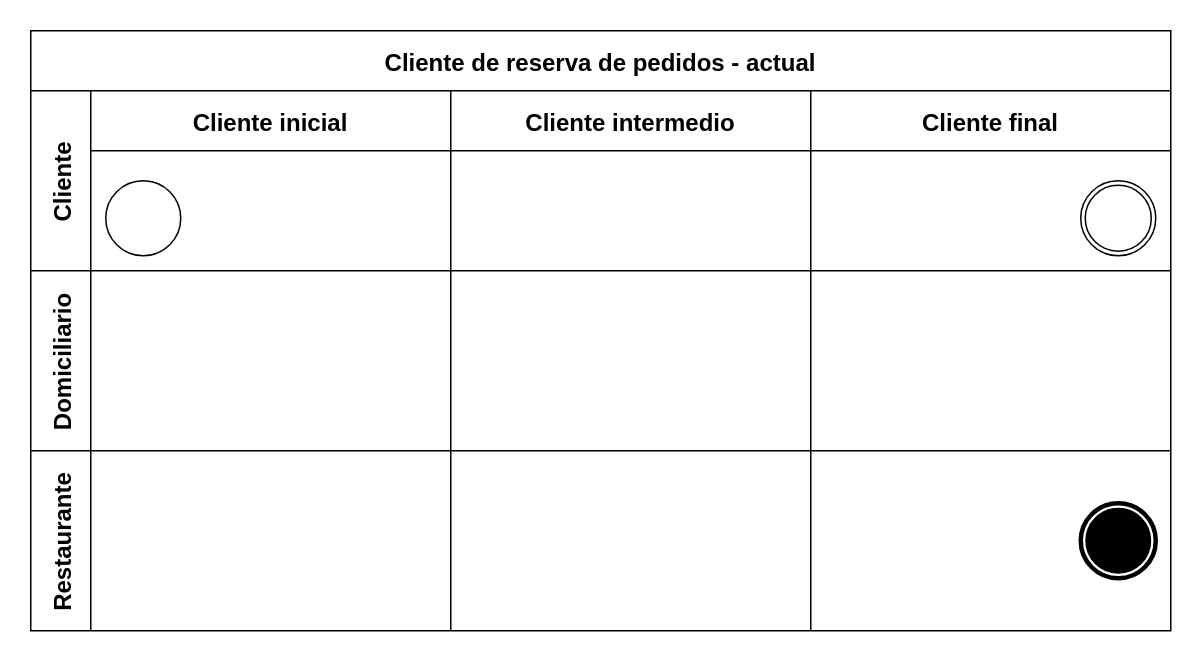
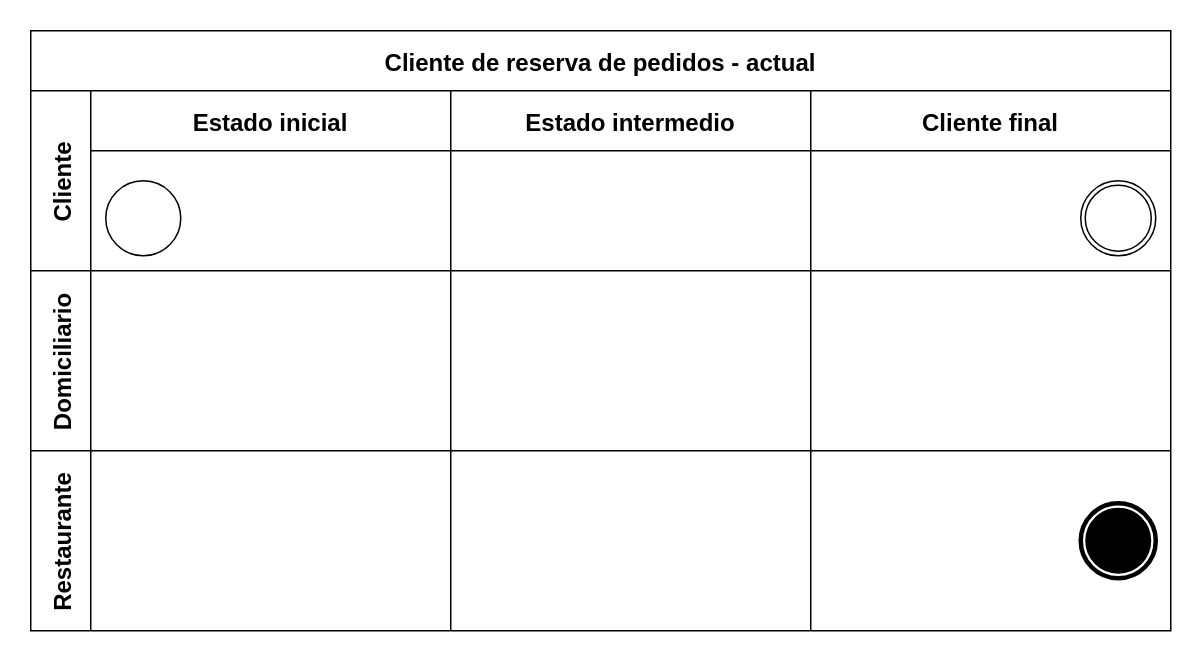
node "Cliente inicial": label "Cliente inicial" -> "Estado inicial"
node "Cliente intermedio": label "Cliente intermedio" -> "Estado intermedio"
